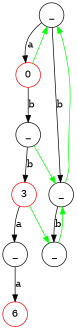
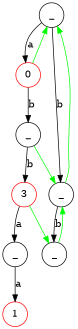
node "6": label "6" -> "1"
